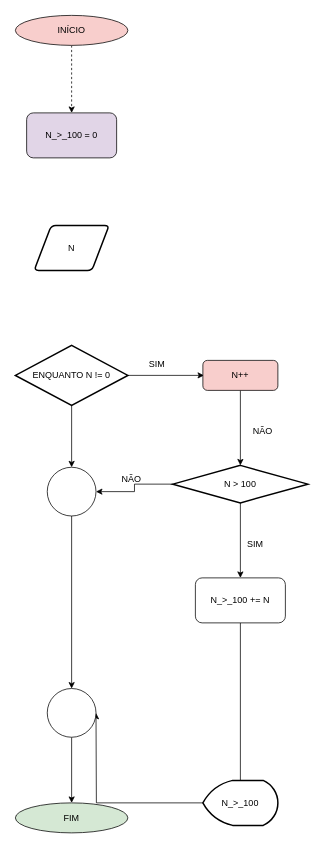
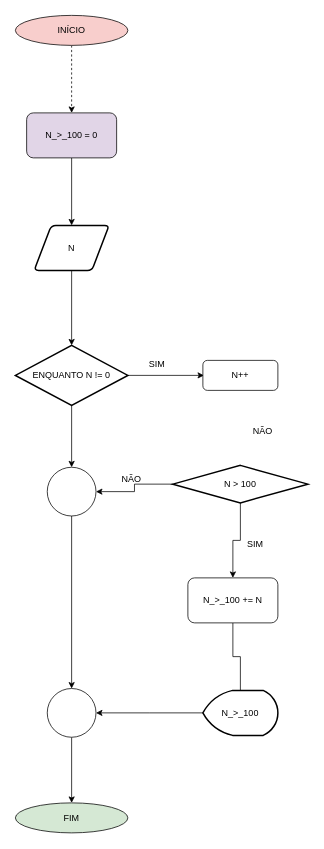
edge "N_>_100 = 0" -> "N": added
edge "N" -> "ENQUANTO N != 0": added
node "N++": fillcolor #f8cecc -> #ffffff
edge "N++" -> "N > 100": removed
node "N_>_100 += N": moved (240, 600) -> (233, 600)
node "N_>_100": moved (240, 803) -> (240, 713)
